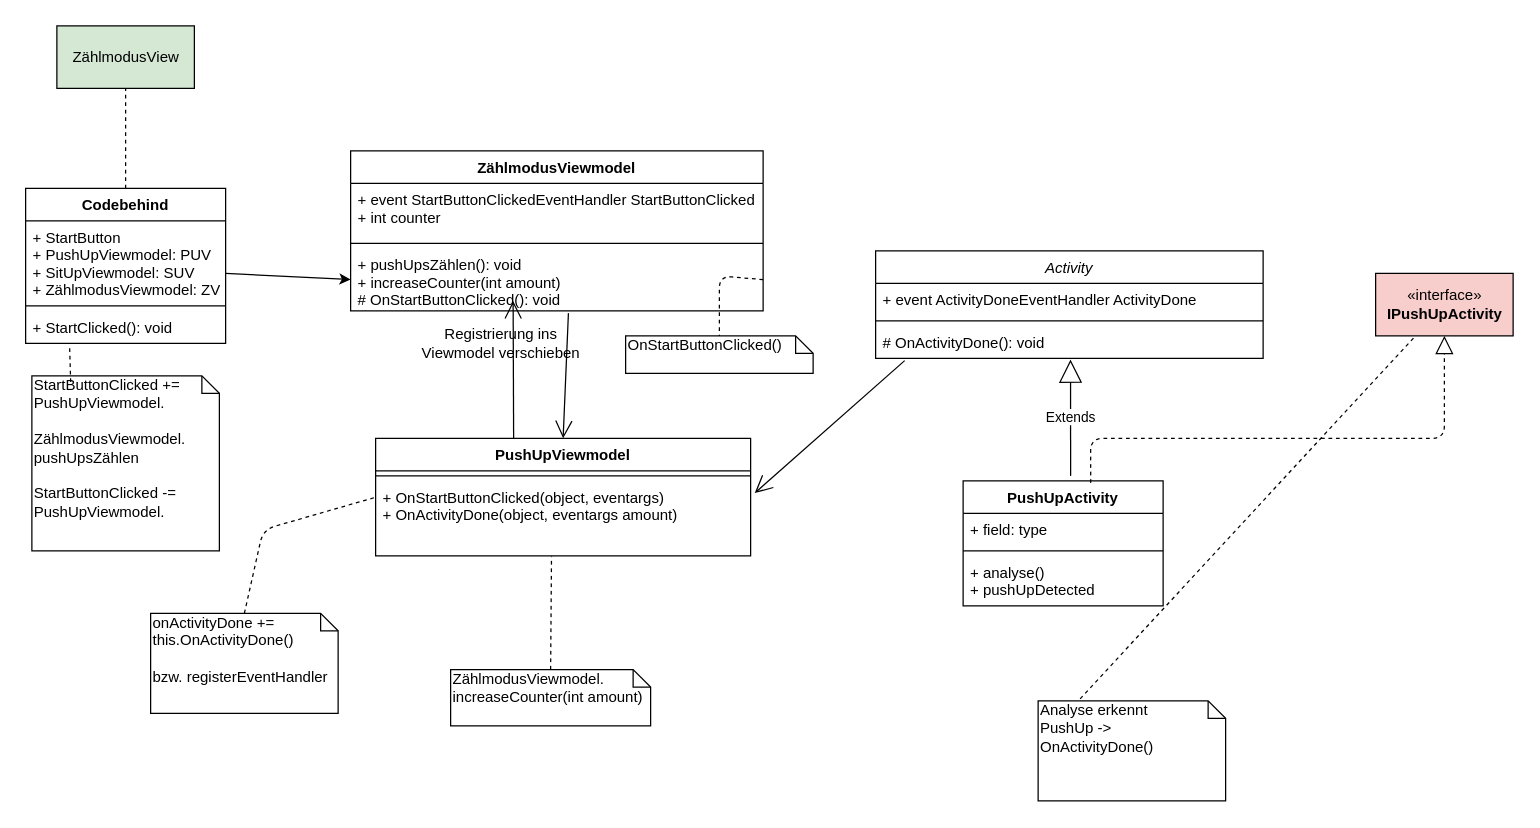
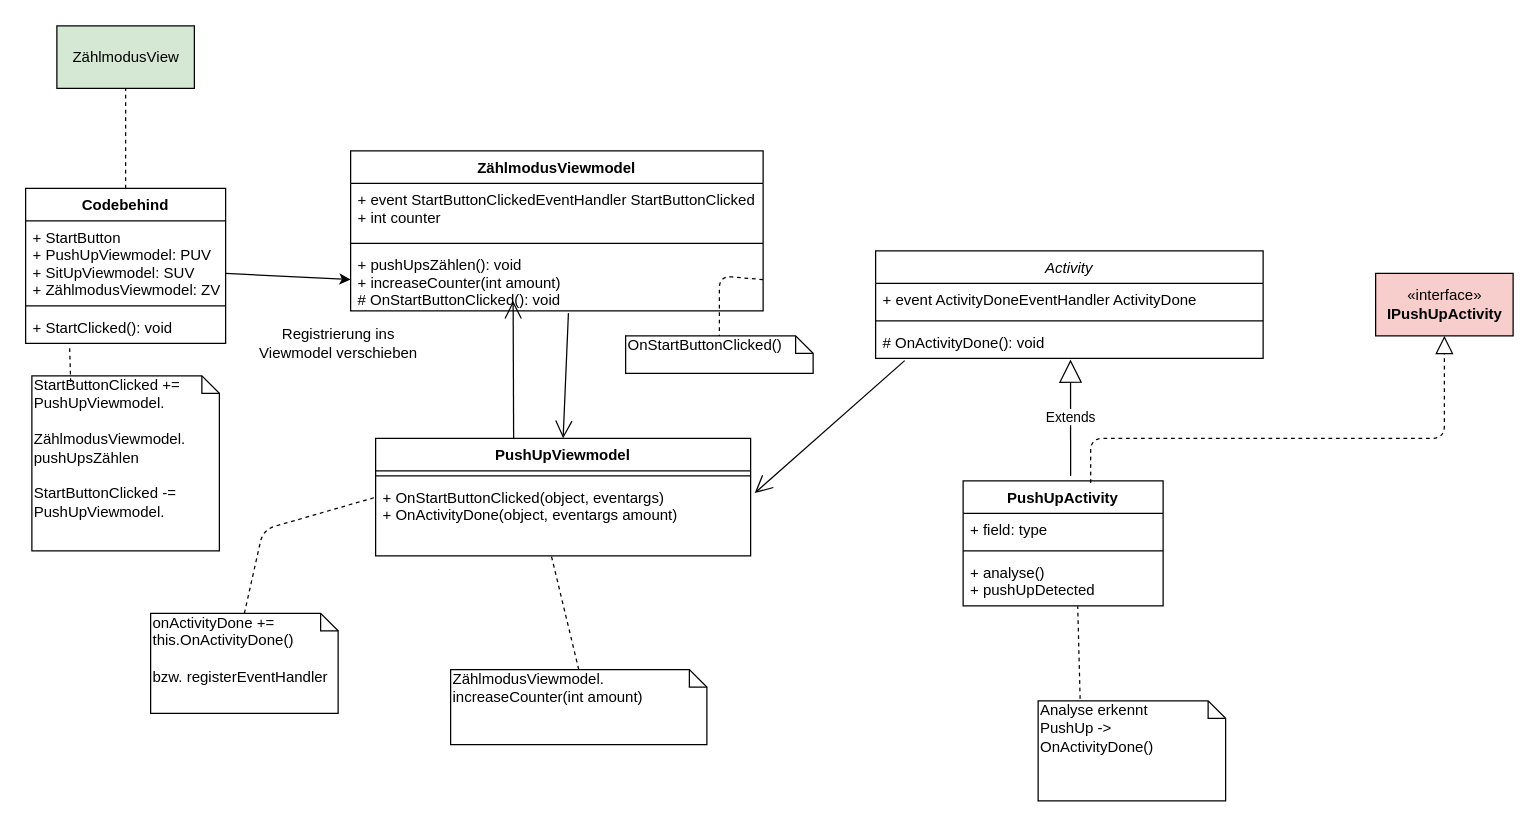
node "Registrierung ins Viewmodel verschieben": moved (501, 343) -> (338, 343)
edge "«interface» IPushUpActivity" -- "Analyse erkennt PushUp -> OnActivityDone()": now "+ analyse() + pushUpDetected" -- "Analyse erkennt PushUp -> OnActivityDone()"
node "ZählmodusViewmodel. increaseCounter(int amount)": size 200x56 -> 256x75
